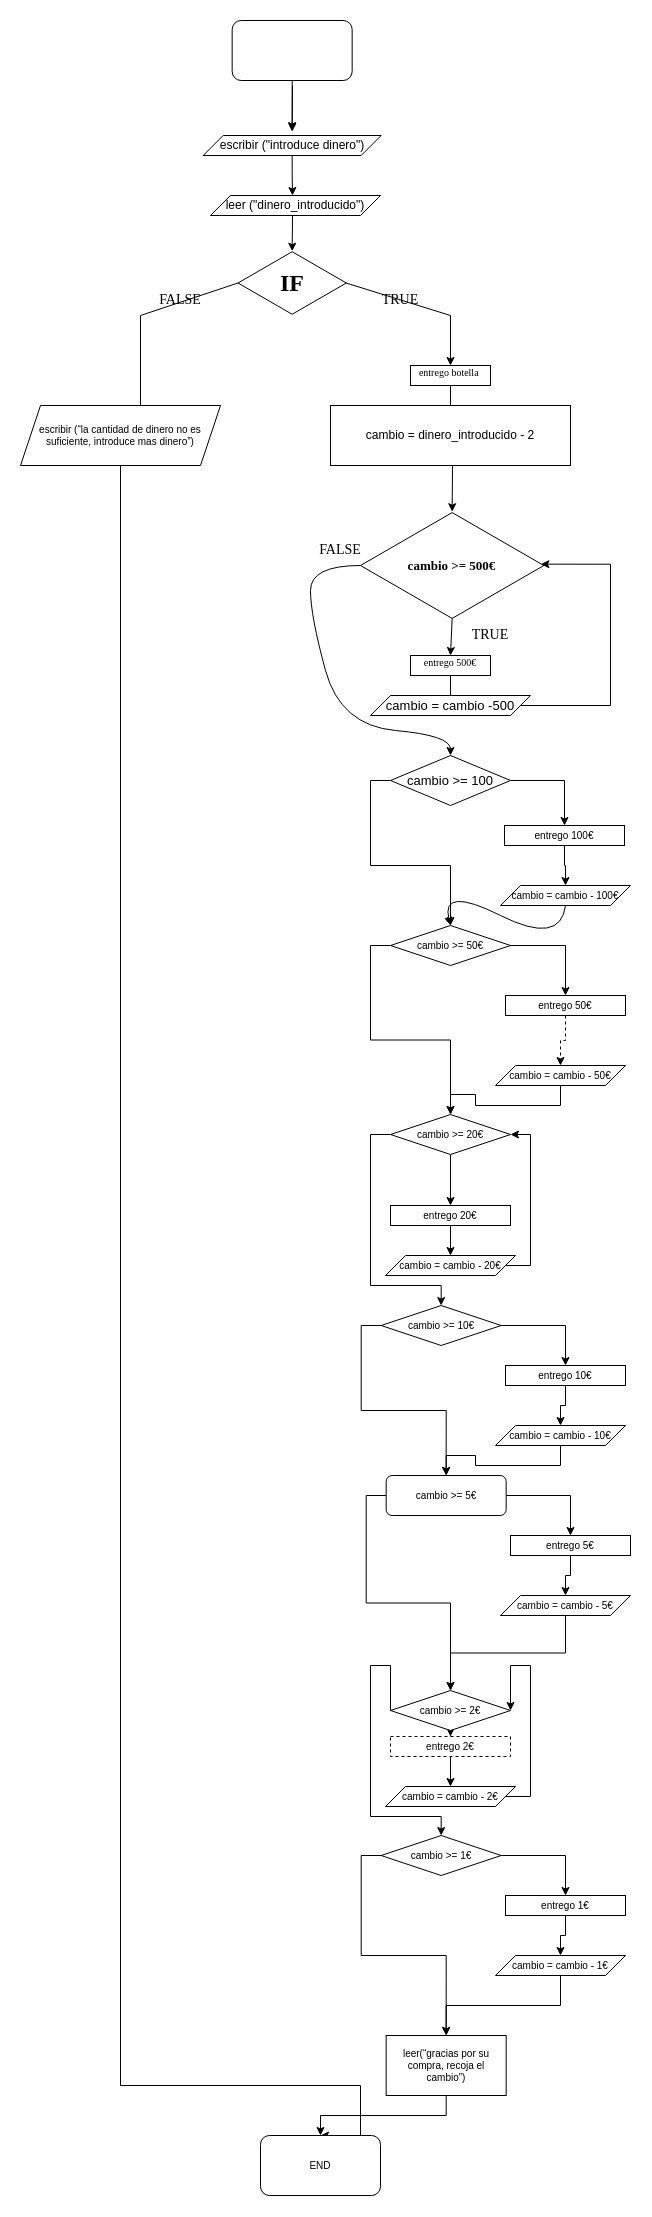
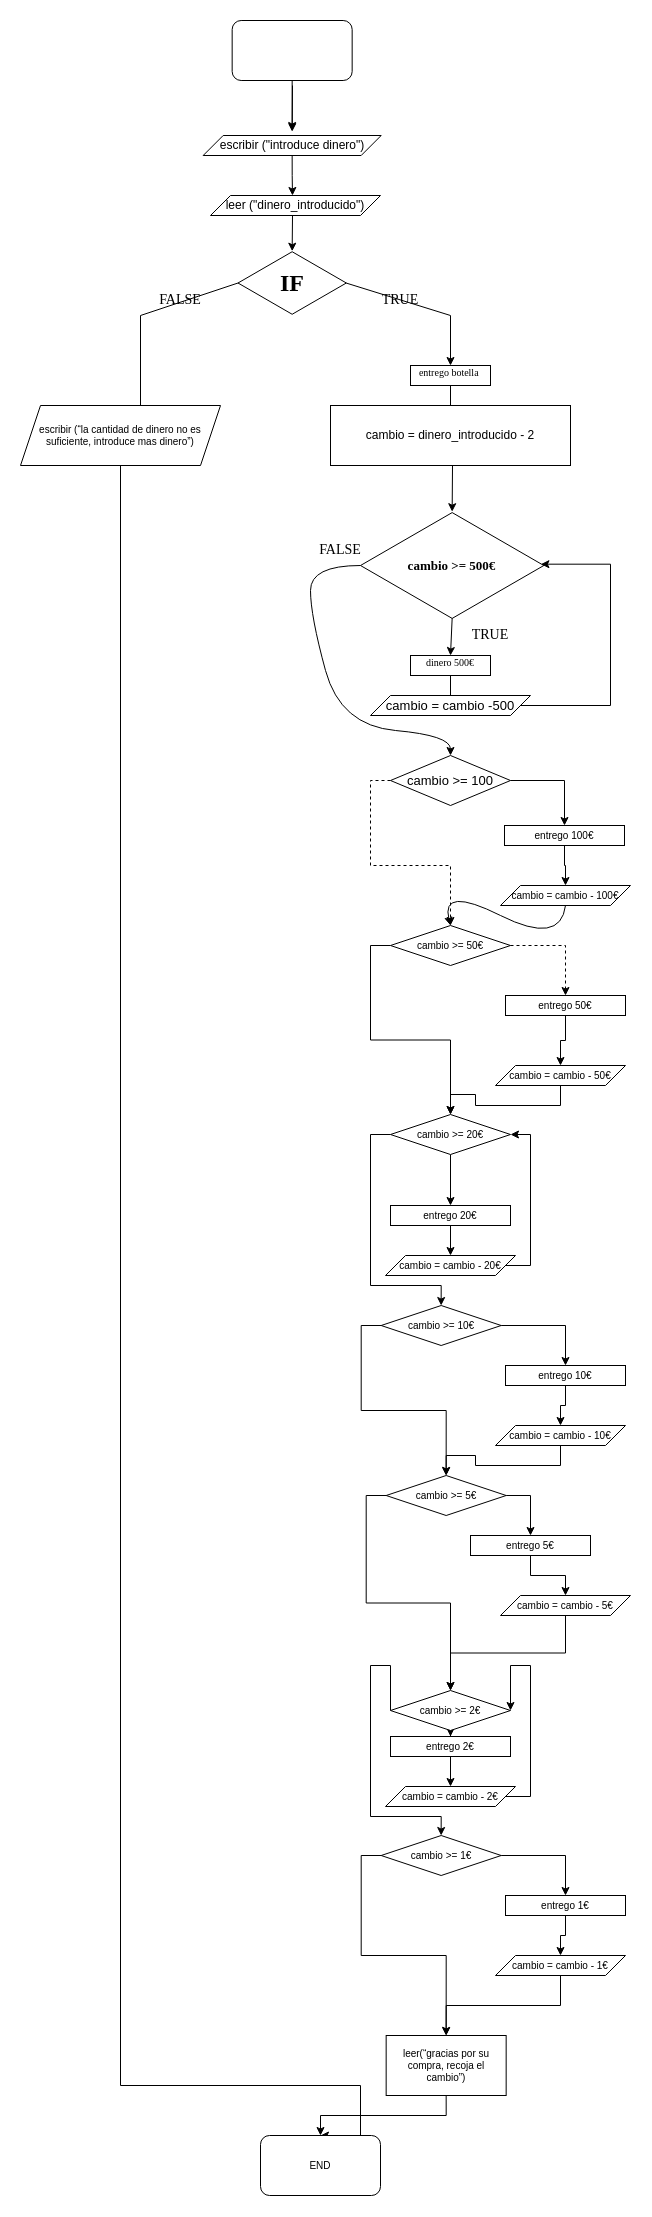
node "entrego 500€": label "entrego 500€" -> "dinero 500€"
edge "cambio >= 100" -> "cambio >= 50€": style solid -> dashed
edge "cambio >= 50€" -> "entrego 50€": style solid -> dashed
edge "entrego 50€" -> "cambio = cambio - 50€": style dashed -> solid
node "cambio >= 5€": shape rounded rectangle -> diamond
node "entrego 5€": moved (571, 1546) -> (531, 1546)
node "entrego 2€": style dashed -> solid
